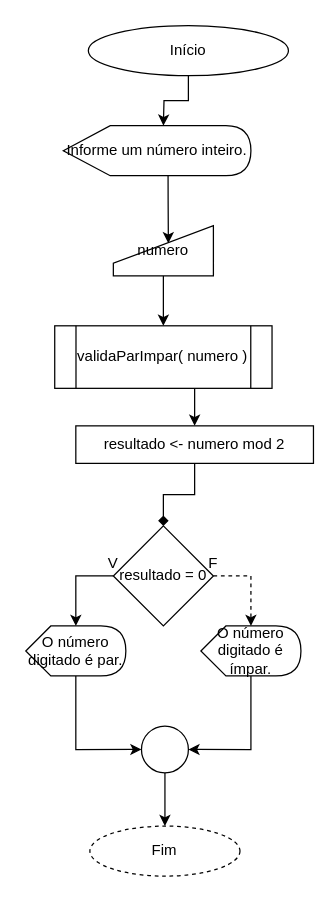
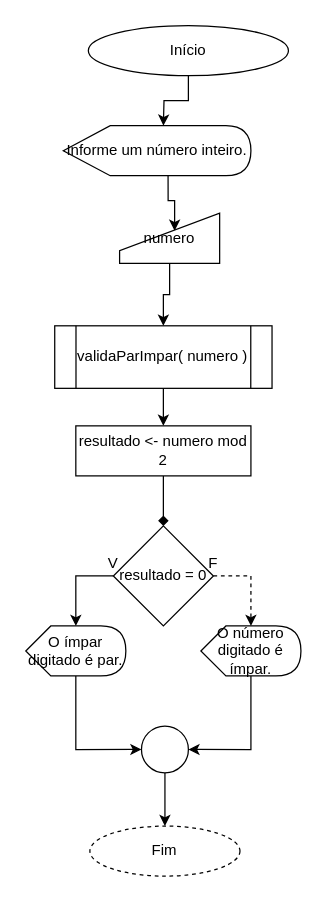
node "numero": moved (163, 251) -> (169, 238)
node "resultado <- numero mod 2": size 238x38 -> 175x50
node "O número digitado é par.": label "O número digitado é par." -> "O ímpar digitado é par."
